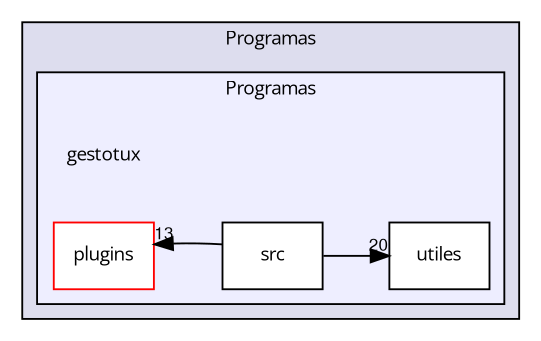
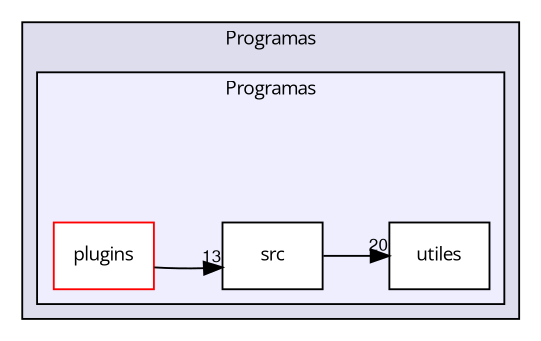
node "gestotux": removed
edge "src" -> "plugins": reversed
